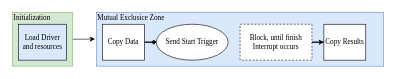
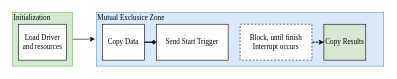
node "Load Driver and resources": fillcolor #dae8fc -> #ffffff
node "Send Start Trigger": shape ellipse -> rectangle
edge "Block, until finish Interrupt occurs" -> "Copy Results": style solid -> dashed
node "Copy Results": fillcolor #ffffff -> #d5e8d4
